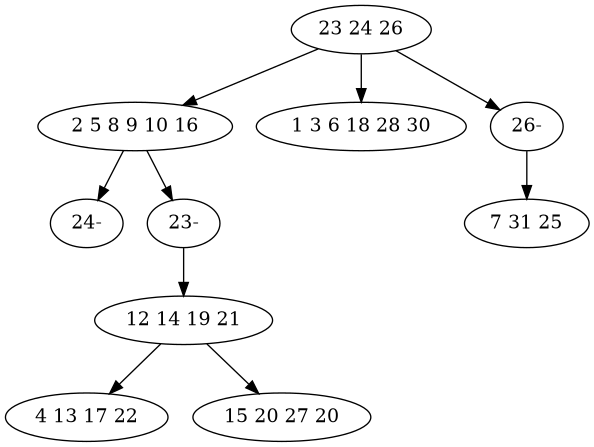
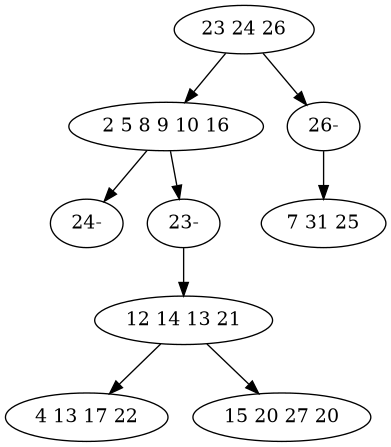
node "1 3 6 18 28 30": removed
node "12 14 19 21": label "12 14 19 21" -> "12 14 13 21"
